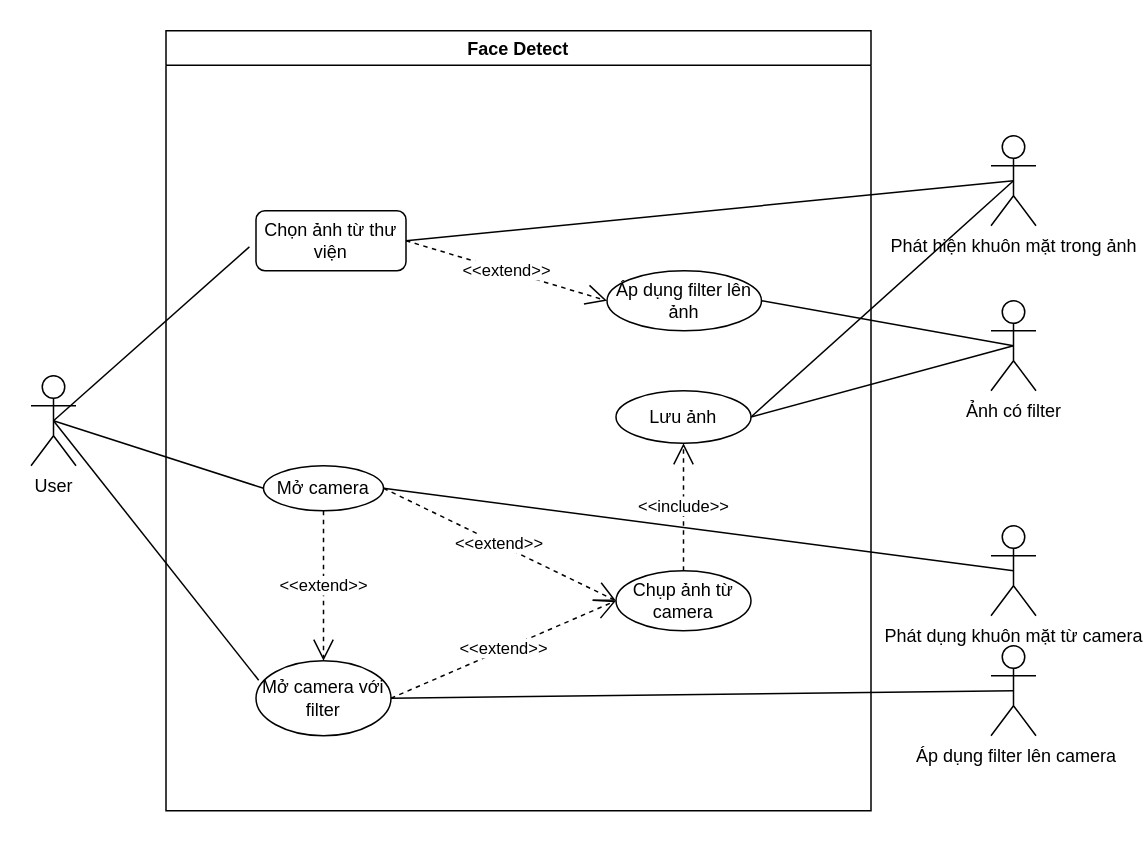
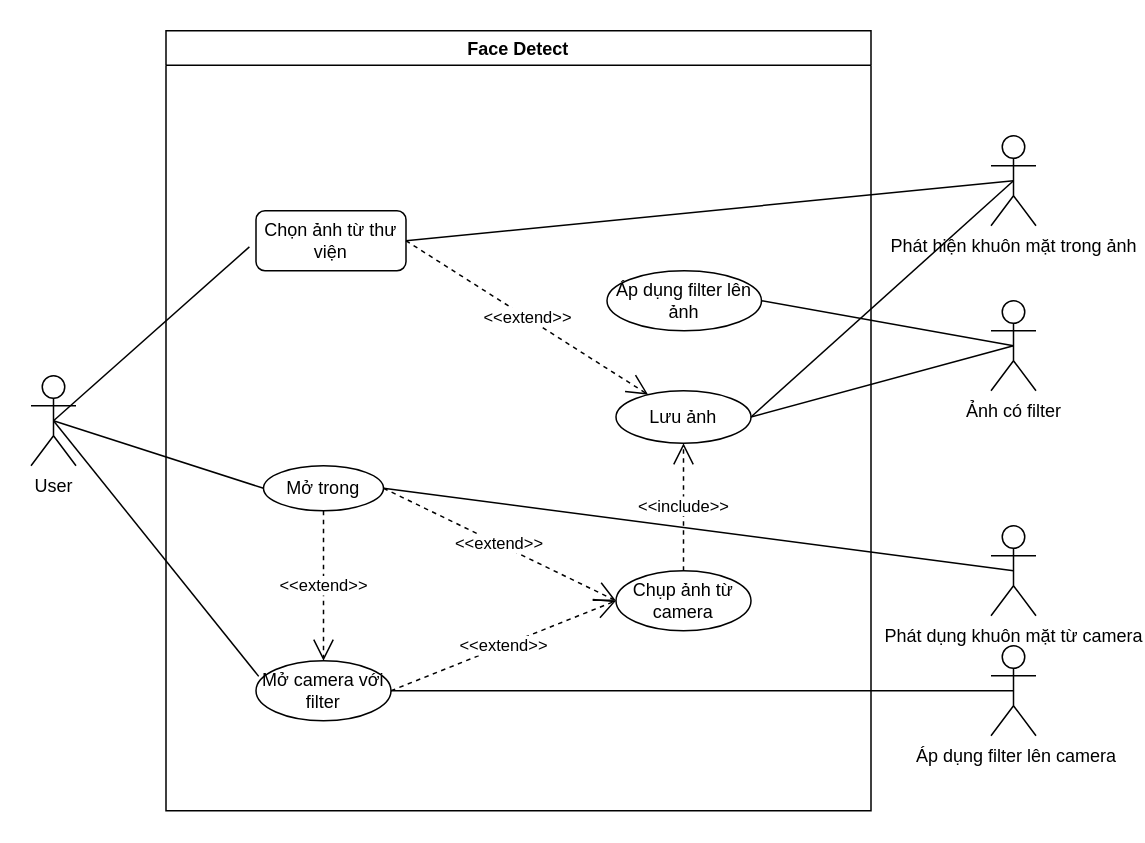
edge "Chọn ảnh từ thư viện" -> "Áp dụng filter lên ảnh": now "Chọn ảnh từ thư viện" -> "Lưu ảnh"
node "Mở camera": label "Mở camera" -> "Mở trong"
node "Mở camera với filter": size 135x75 -> 135x60
